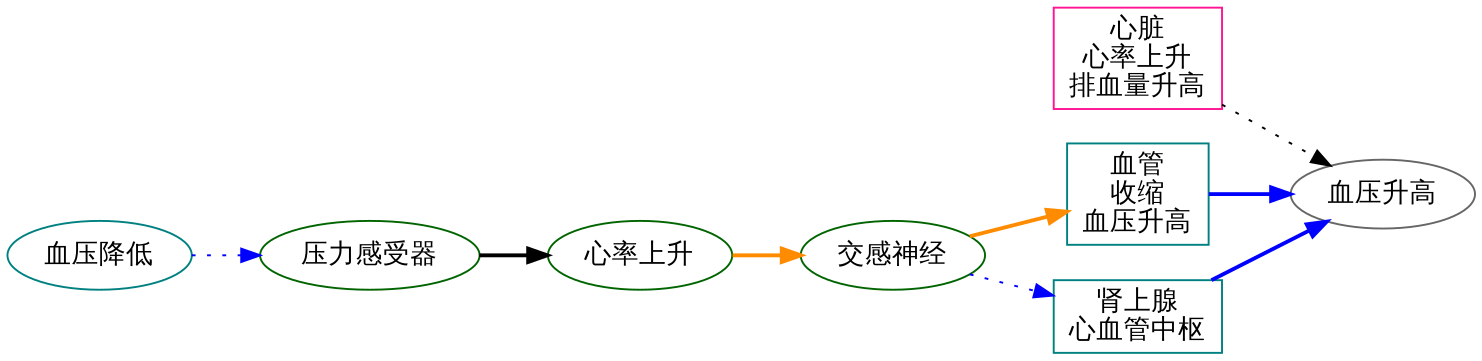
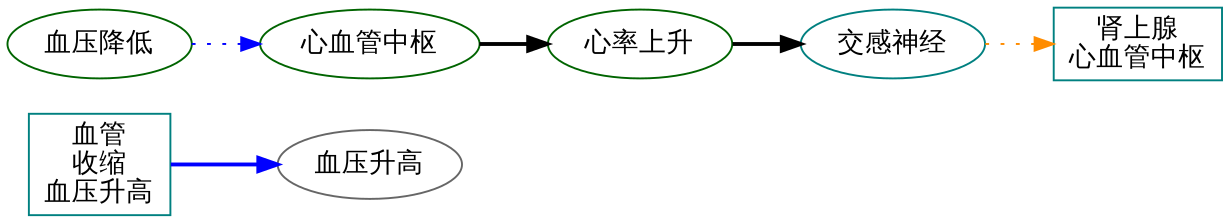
node "心脏 心率上升 排血量升高": removed
edge "交感神经" -> "血管 收缩 血压升高": removed
node "血压降低": color teal -> darkgreen
node "压力感受器": label "压力感受器" -> "心血管中枢"
edge "心率上升" -> "交感神经": color darkorange -> black
node "交感神经": color darkgreen -> teal
edge "肾上腺 心血管中枢" -> "血压升高": removed
edge "交感神经" -> "肾上腺 心血管中枢": color blue -> darkorange
